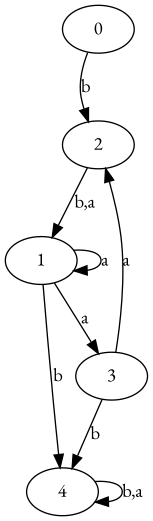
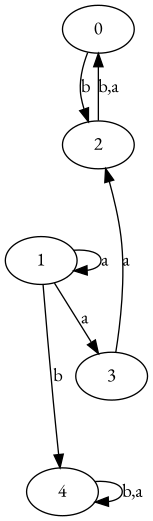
edge "2" -> "1": now "2" -> "0"
edge "3" -> "4": removed, label "b"
